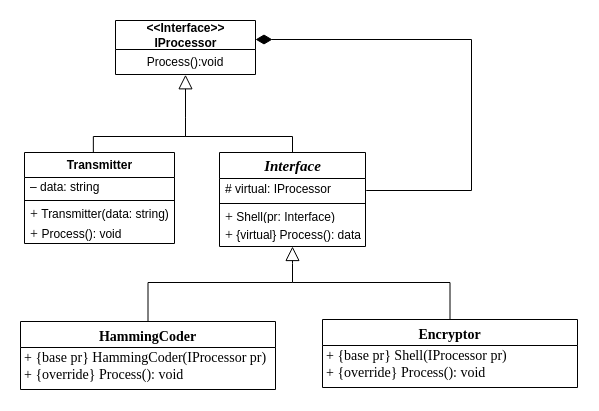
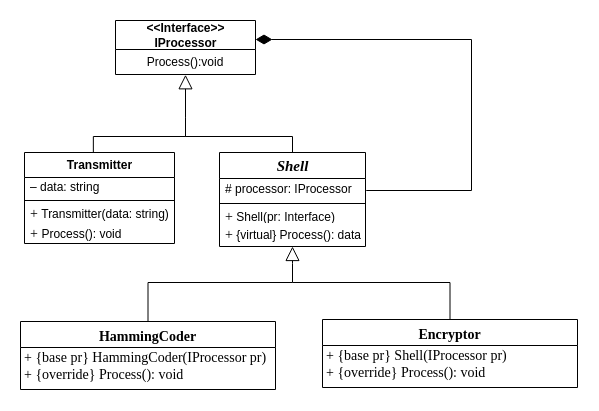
node "Interface": label "Interface" -> "Shell"
node "# virtual: IProcessor": label "# virtual: IProcessor" -> "# processor: IProcessor"
